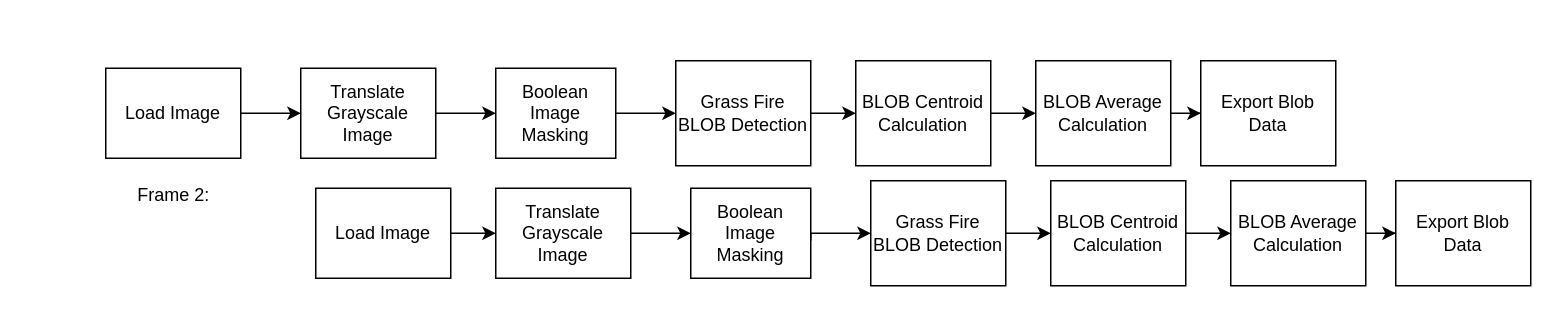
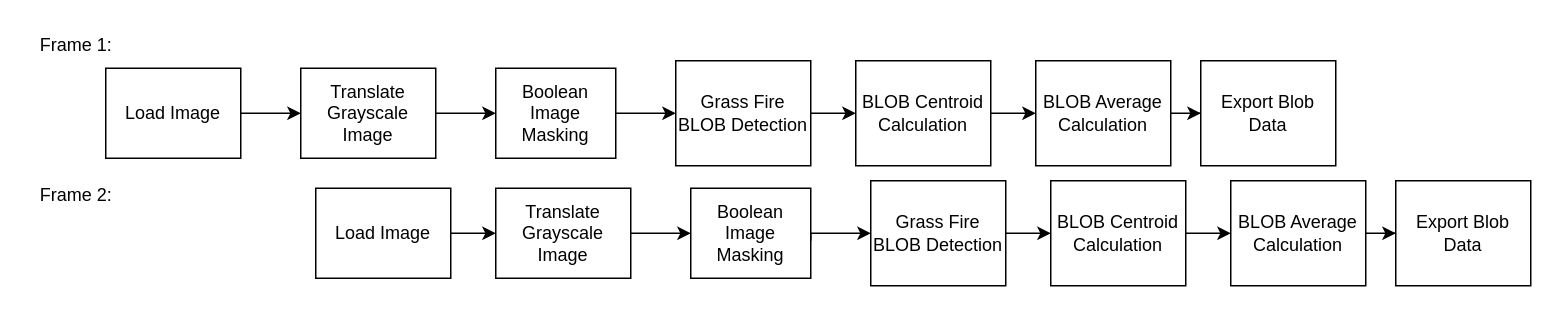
node "Frame 1:": added
node "Frame 2:": moved (173, 196) -> (76, 196)
